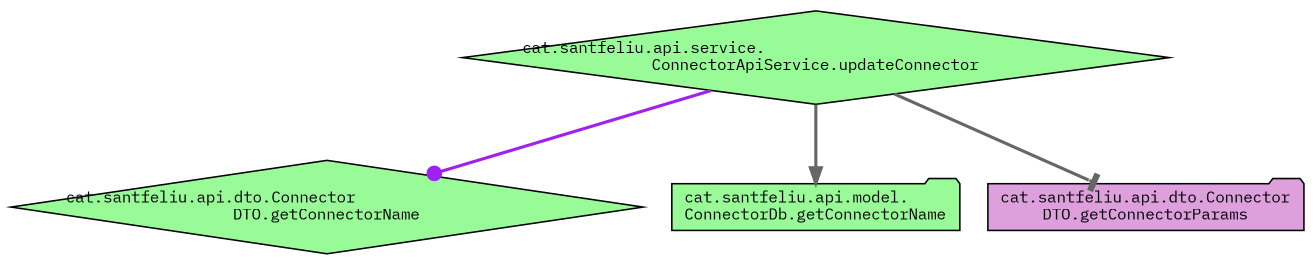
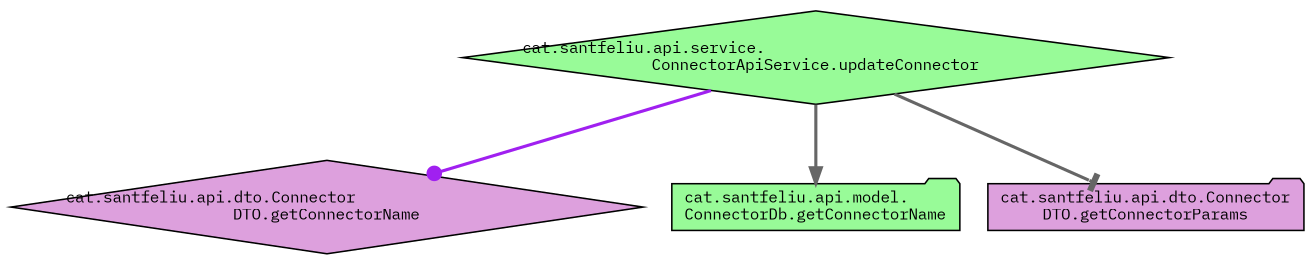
node "cat.santfeliu.api.dto.Connector DTO.getConnectorName": fillcolor palegreen -> plum
